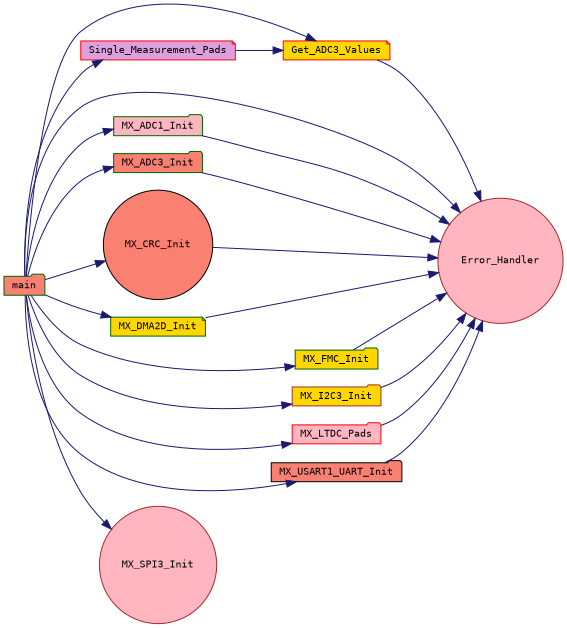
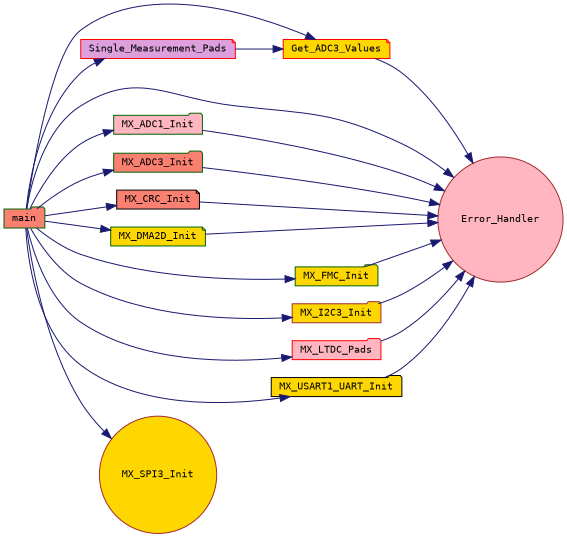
node "MX_CRC_Init": shape circle -> note
node "MX_USART1_UART_Init": fillcolor salmon -> gold
node "MX_SPI3_Init": fillcolor lightpink -> gold
